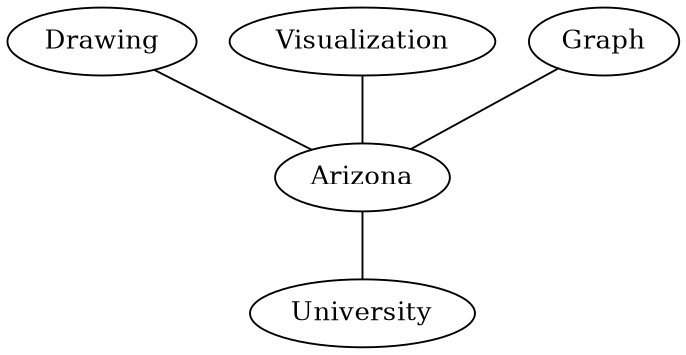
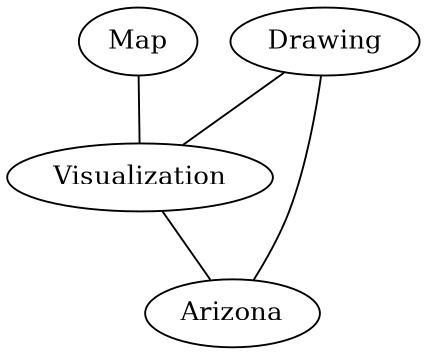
node "Map": added
node "Graph": removed
edge "Drawing" -- "Visualization": added
node "University": removed
